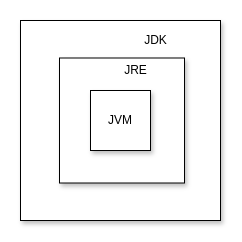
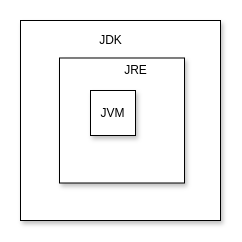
node "JDK": moved (156, 41) -> (111, 41)
node "JVM": size 60x60 -> 45x45
